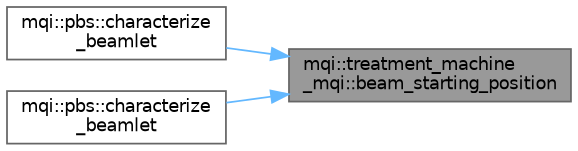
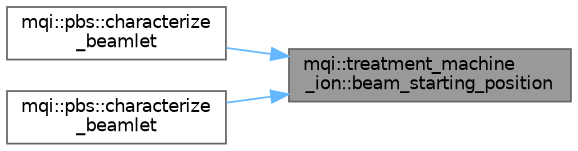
node "mqi::treatment_machine _mqi::beam_starting_position": label "mqi::treatment_machine _mqi::beam_starting_position" -> "mqi::treatment_machine _ion::beam_starting_position"
